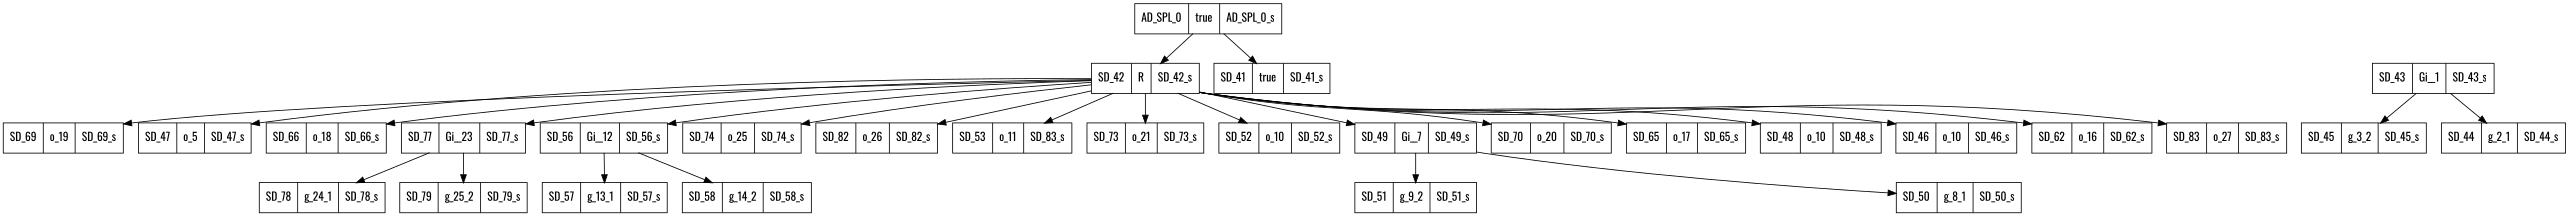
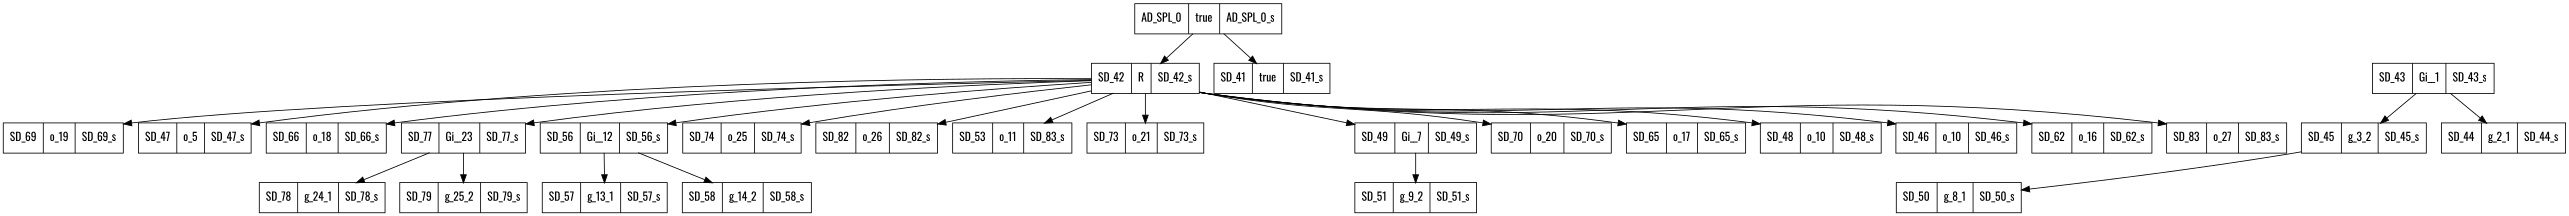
node "SD_52": removed
edge "SD_49" -> "SD_50": now "SD_45" -> "SD_50"
